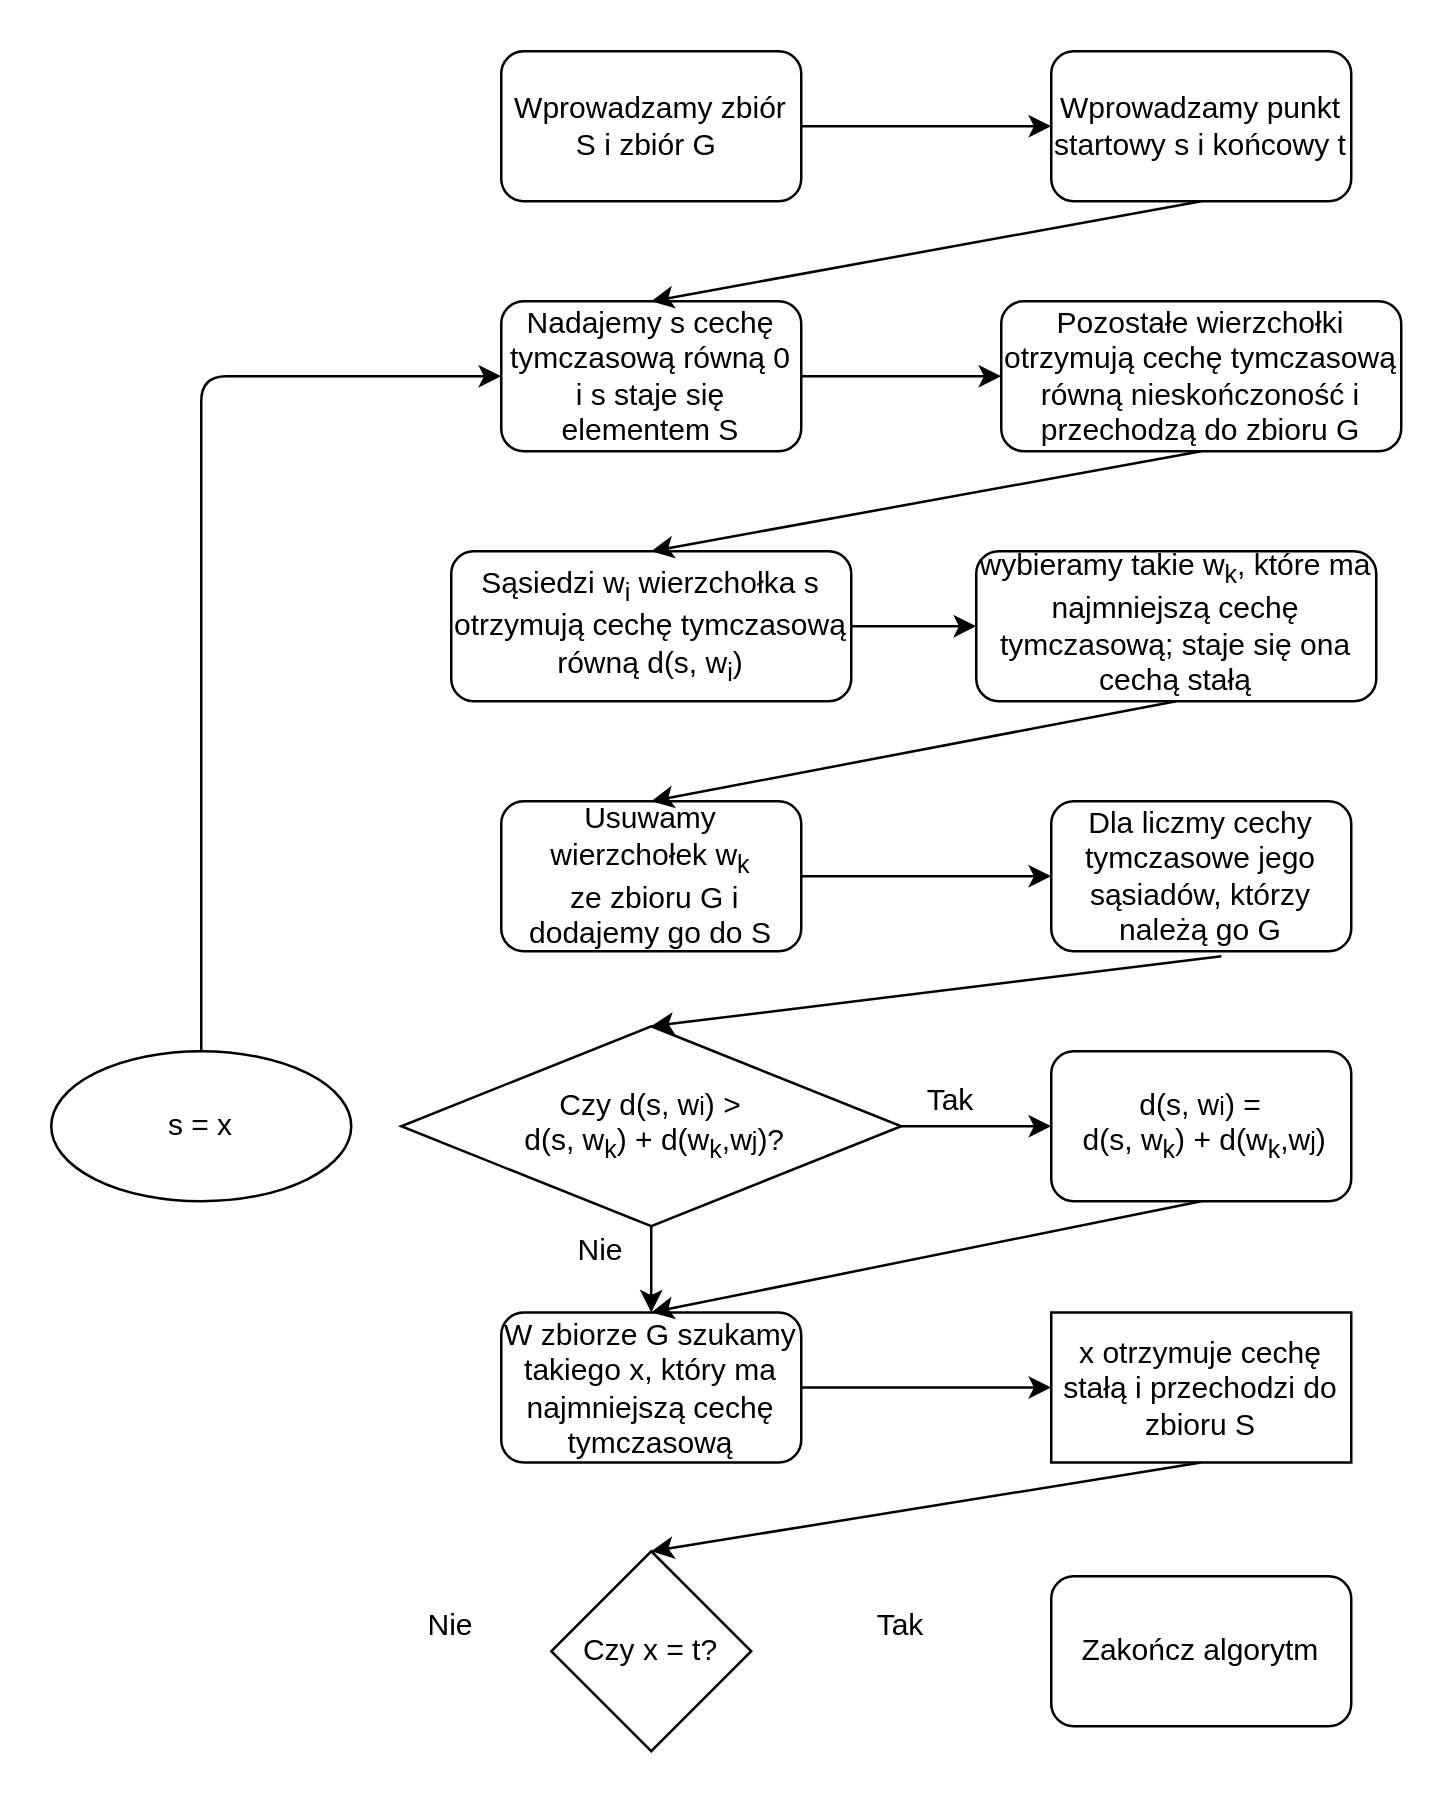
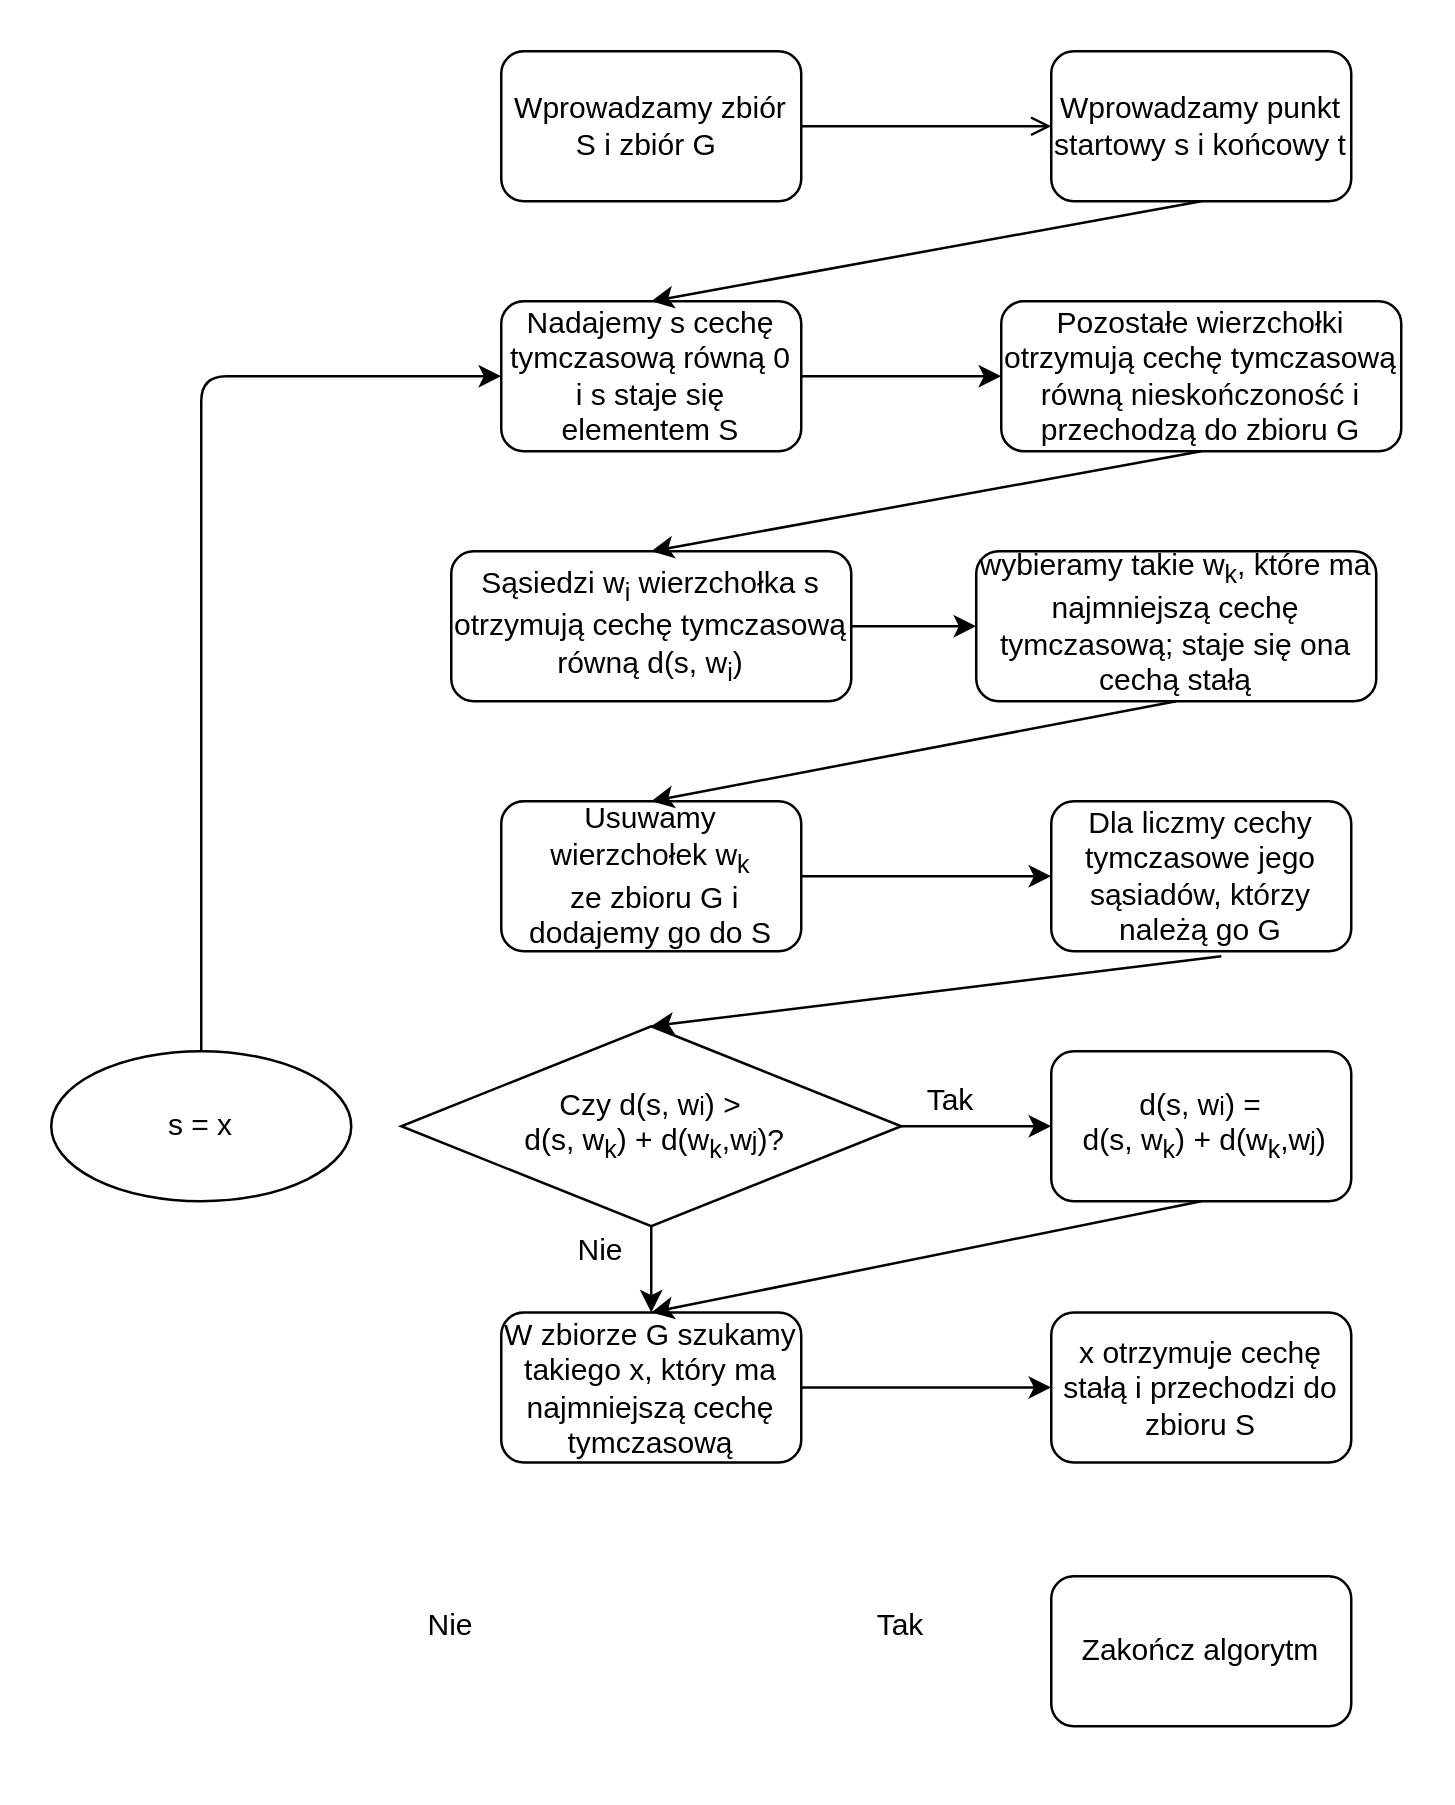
edge "Wprowadzamy zbiór S i zbiór G" -> "Wprowadzamy punkt startowy s i końcowy t": arrowhead classic -> open
node "x otrzymuje cechę stałą i przechodzi do zbioru S": shape rectangle -> rounded rectangle
edge "x otrzymuje cechę stałą i przechodzi do zbioru S" -> "Czy x = t?": removed
node "Czy x = t?": removed
